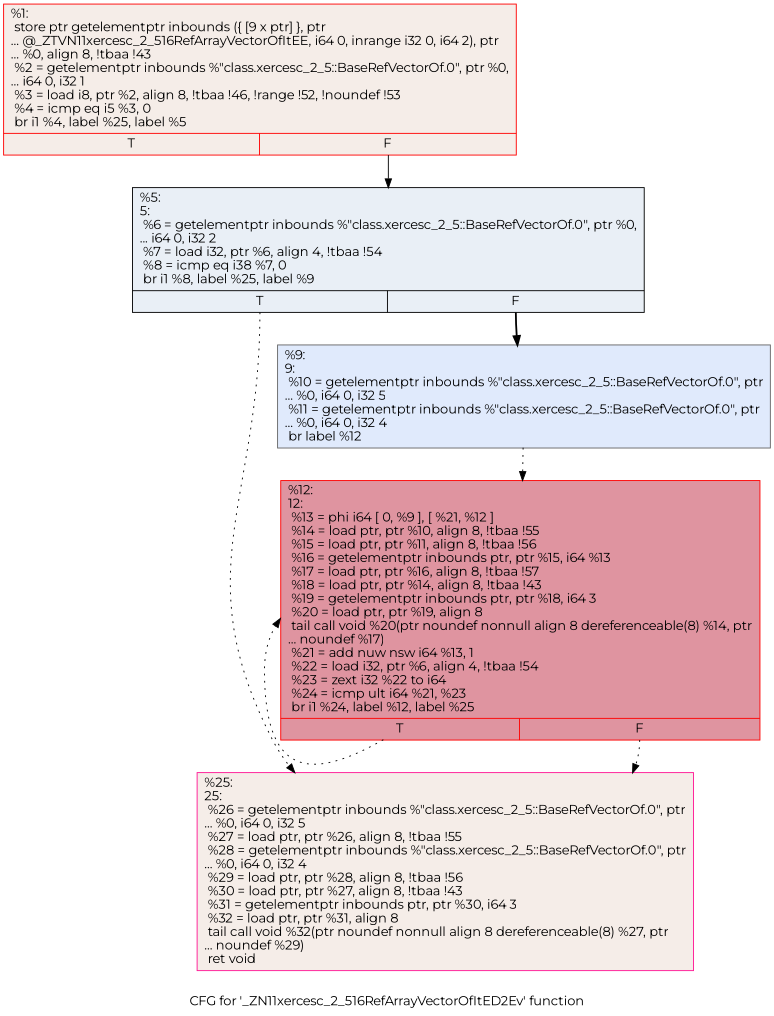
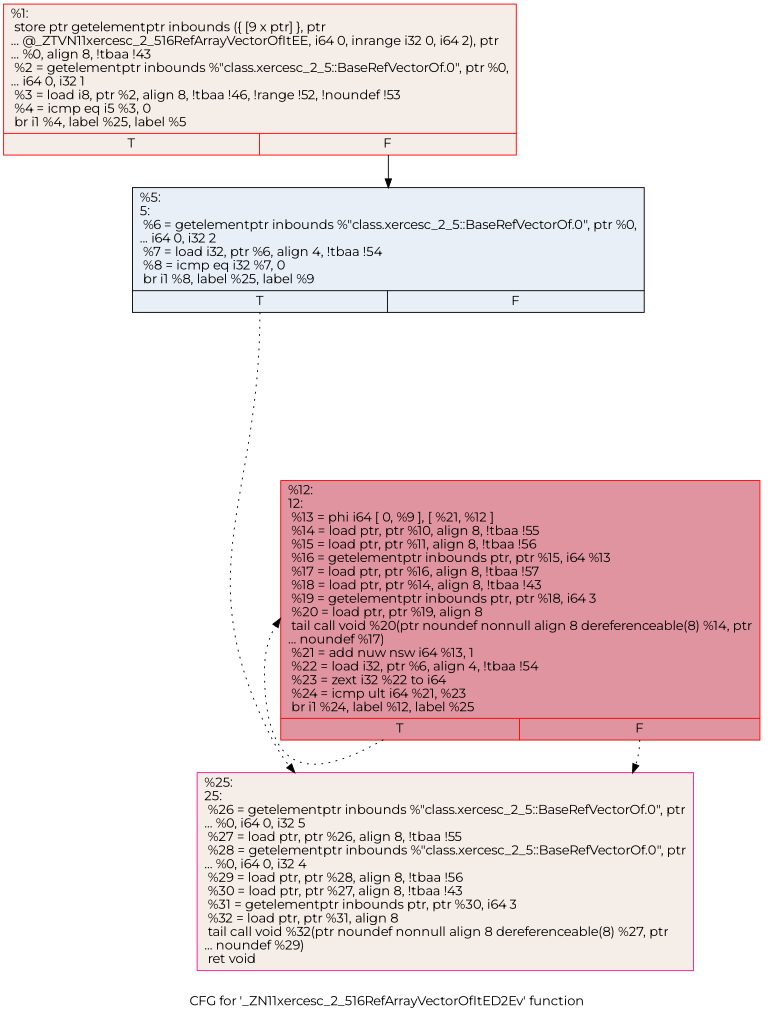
node "%5:": text "%8 = icmp eq i38 %7, 0" -> "%8 = icmp eq i32 %7, 0"
node "%9:": removed
